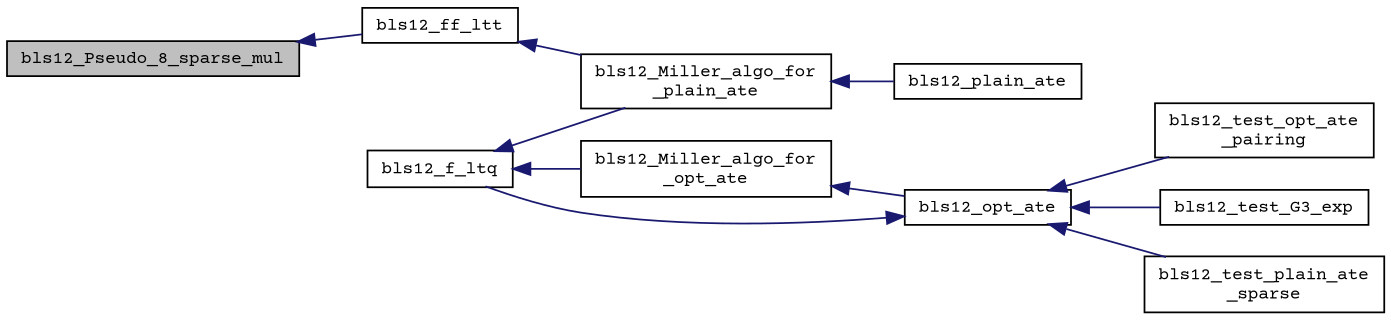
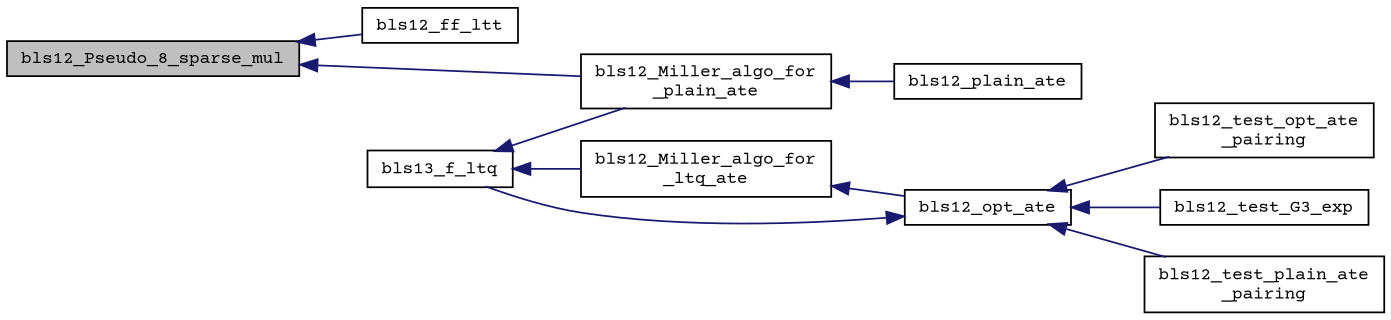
edge "bls12_Miller_algo_for _plain_ate" -> "bls12_ff_ltt": now "bls12_Miller_algo_for _plain_ate" -> "bls12_Pseudo_8_sparse_mul"
node "bls12_f_ltq": label "bls12_f_ltq" -> "bls13_f_ltq"
node "bls12_Miller_algo_for _opt_ate": label "bls12_Miller_algo_for _opt_ate" -> "bls12_Miller_algo_for _ltq_ate"
node "bls12_test_plain_ate _sparse": label "bls12_test_plain_ate _sparse" -> "bls12_test_plain_ate _pairing"
